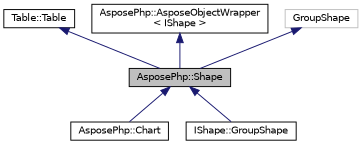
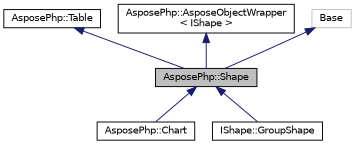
node "Table::Table": label "Table::Table" -> "AsposePhp::Table"
node "GroupShape": label "GroupShape" -> "Base"
